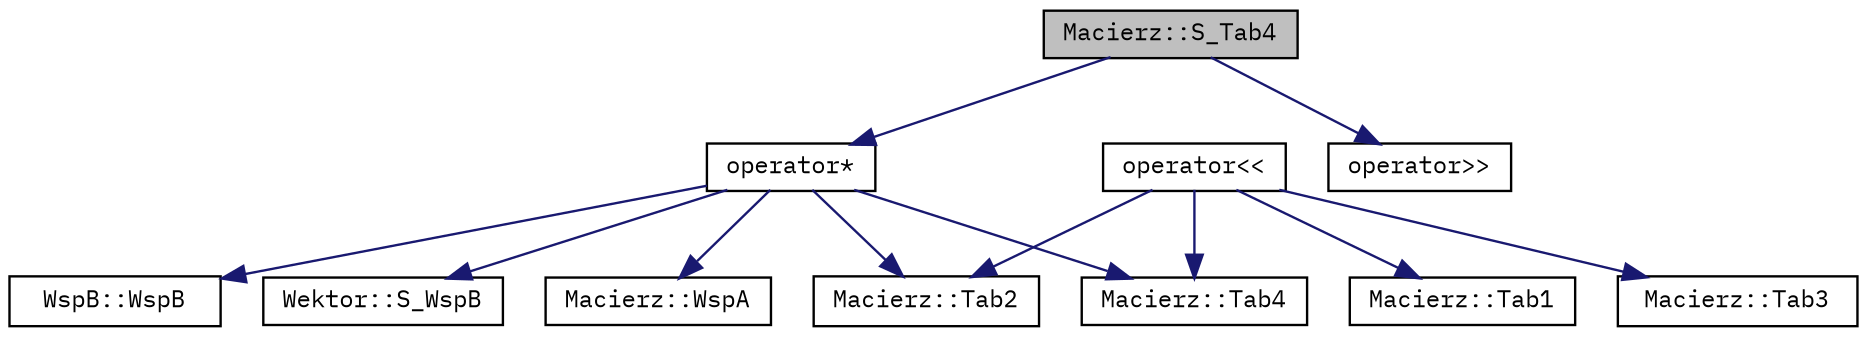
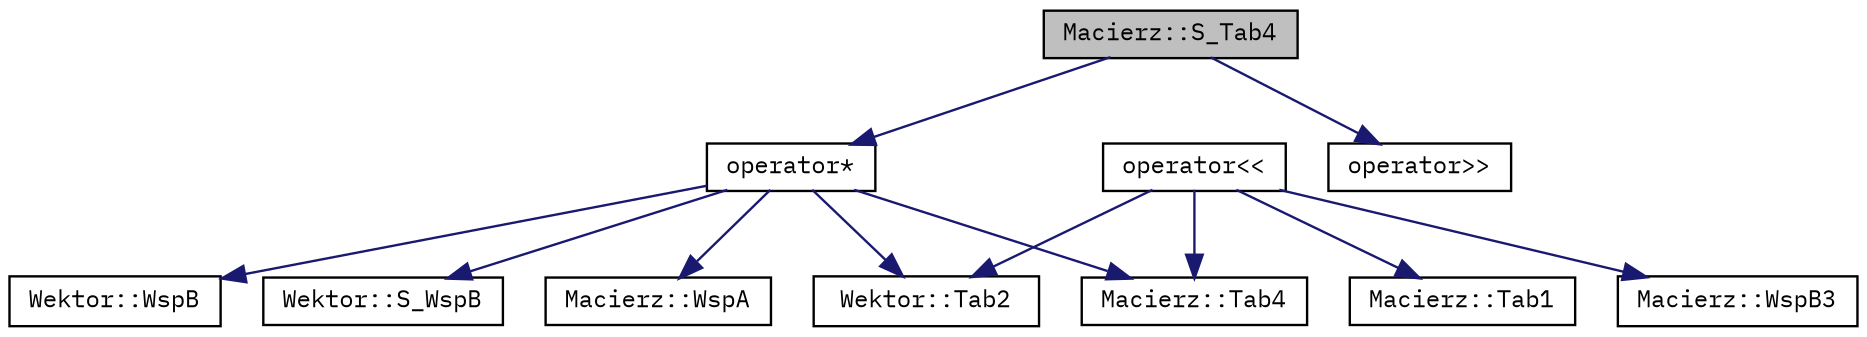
node "WspB::WspB": label "WspB::WspB" -> "Wektor::WspB"
node "Macierz::Tab2": label "Macierz::Tab2" -> "Wektor::Tab2"
node "Macierz::Tab3": label "Macierz::Tab3" -> "Macierz::WspB3"
